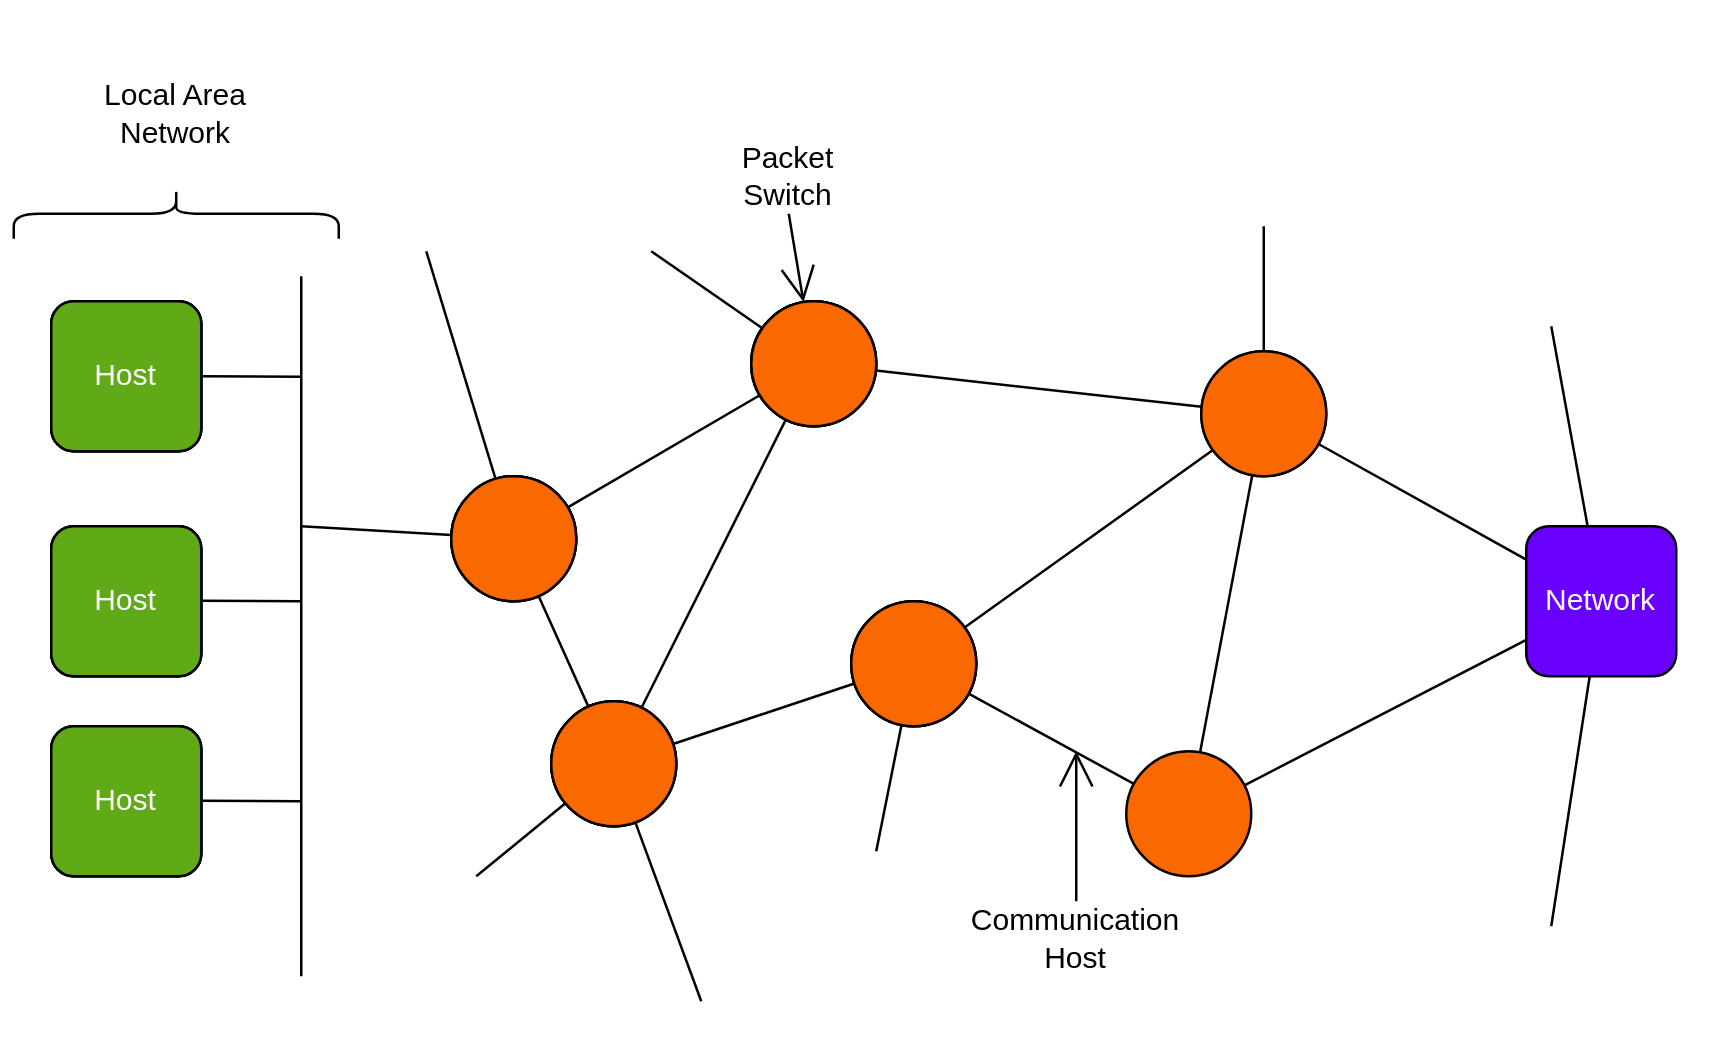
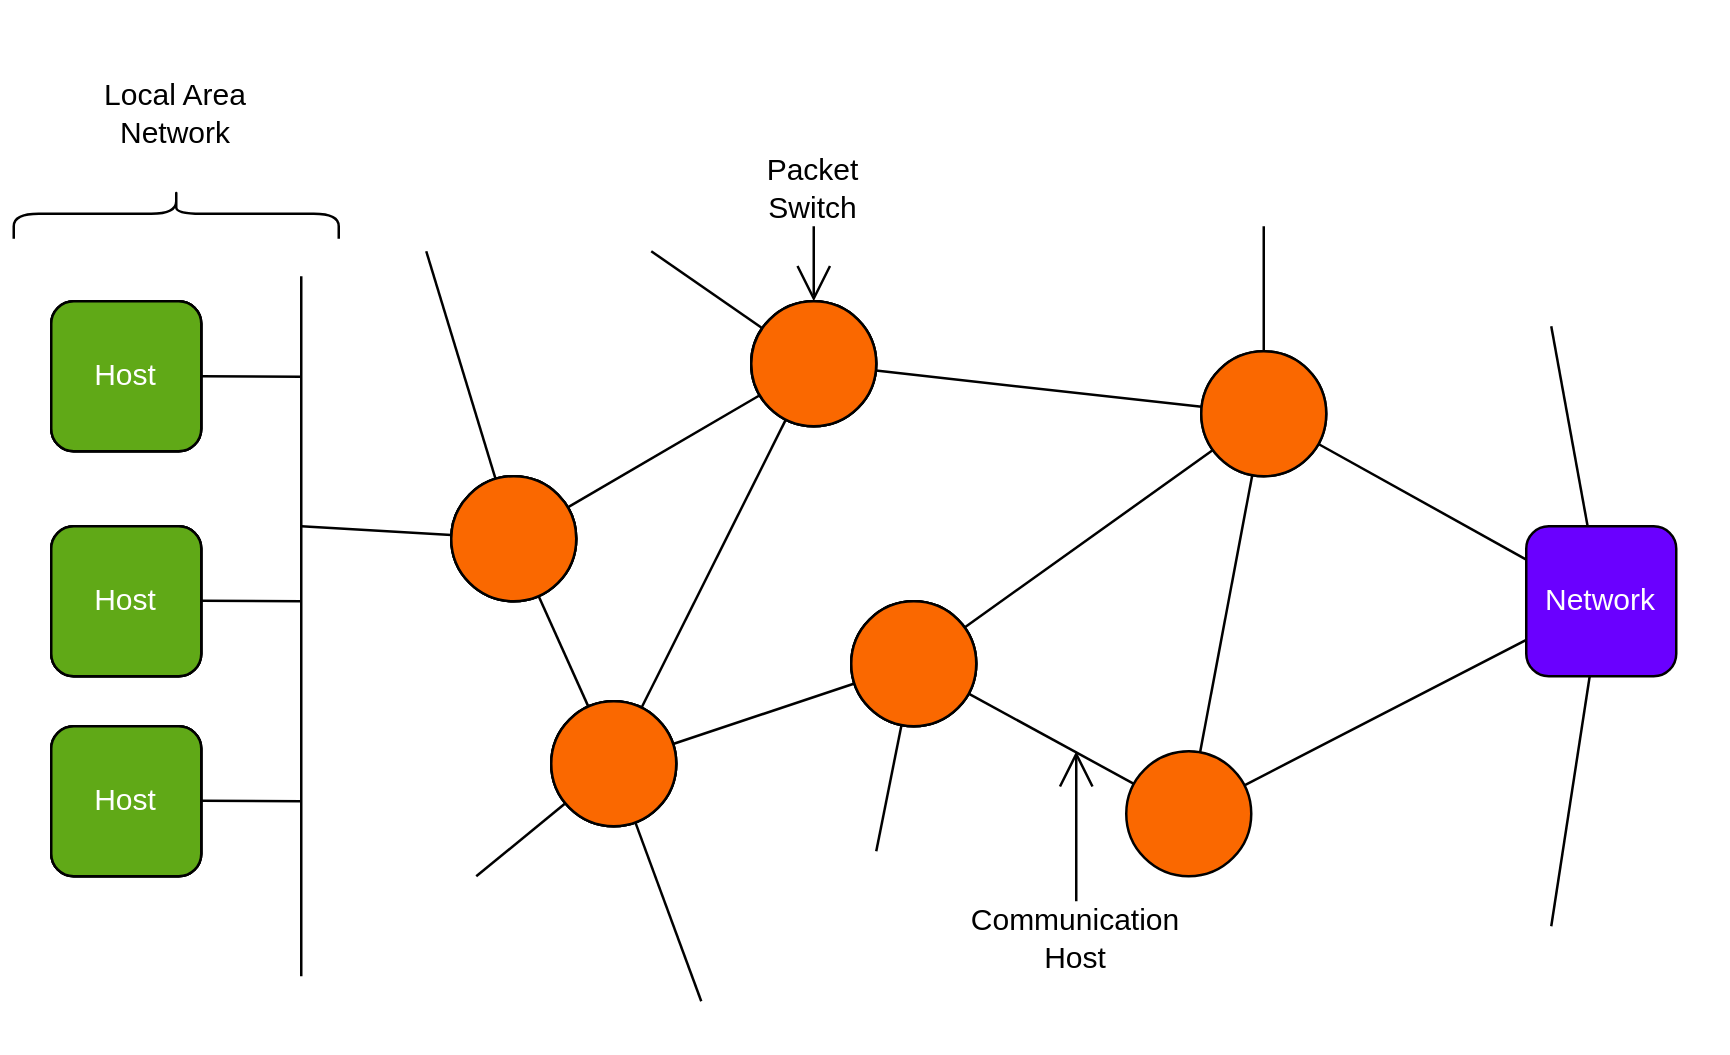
node "Packet Switch": moved (789, 176) -> (814, 189)
